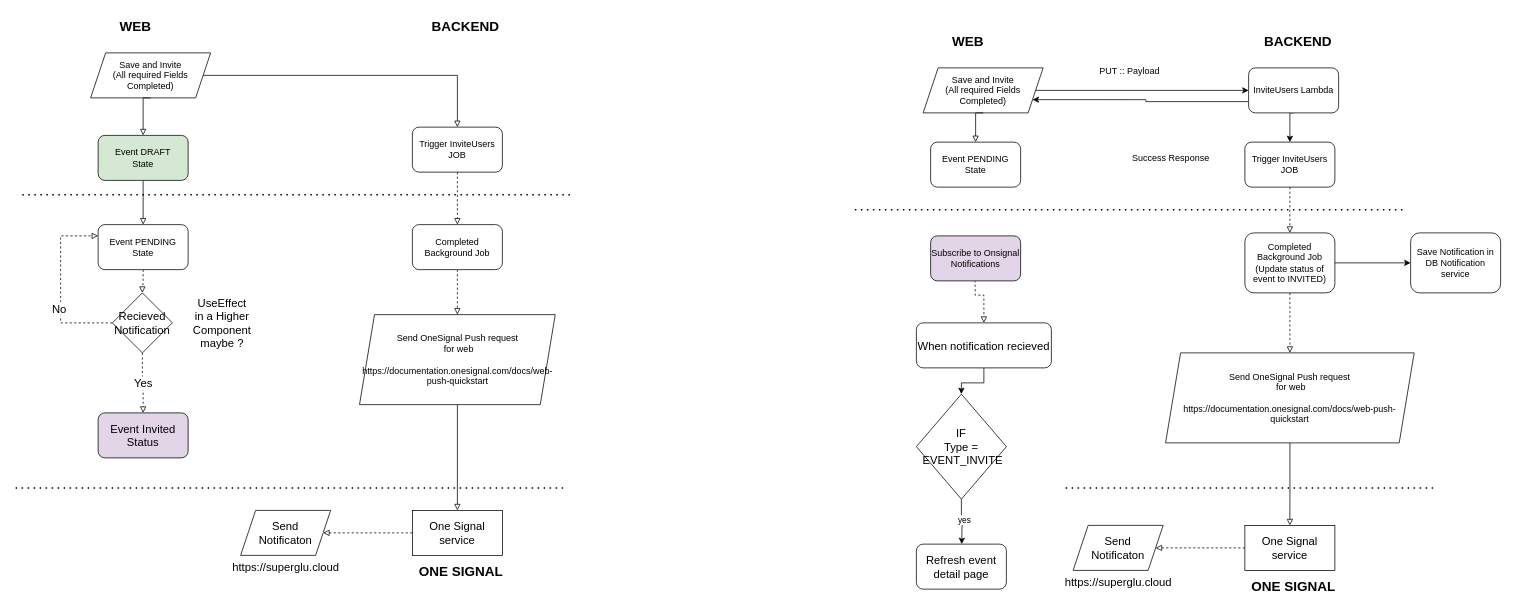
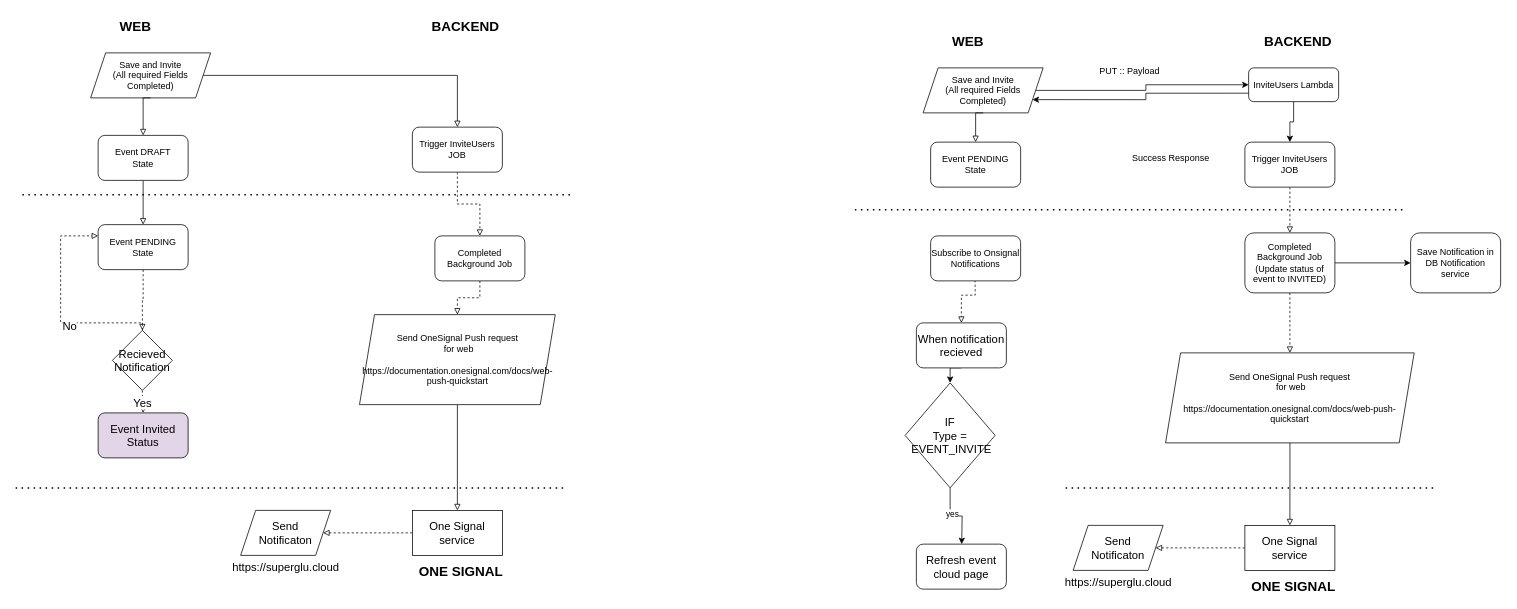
node "InviteUsers Lambda": size 90x45 -> 90x34
node "Event DRAFT State": fillcolor #d5e8d4 -> #ffffff
node "Completed Background Job": moved (457, 247) -> (480, 258)
node "Subscribe to Onsignal Notifications": fillcolor #e1d5e7 -> #ffffff
node "Recieved Notification": moved (142, 323) -> (142, 360)
node "UseEffect in a Higher Component maybe ?": removed
node "When notification recieved": size 135x45 -> 90x45
node "IF Type = EVENT_INVITE": moved (961, 447) -> (950, 435)
node "Refresh event detail page": label "Refresh event detail page" -> "Refresh event cloud page"
